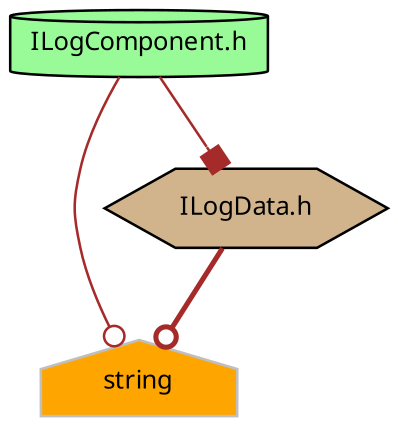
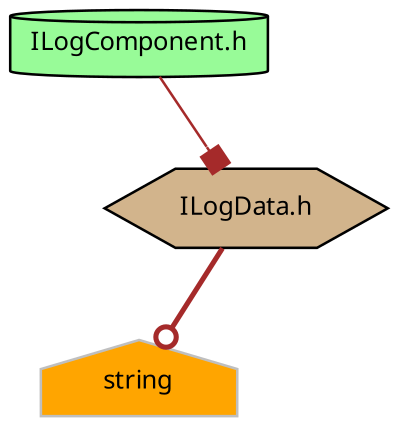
edge "ILogComponent.h" -> "string": removed
